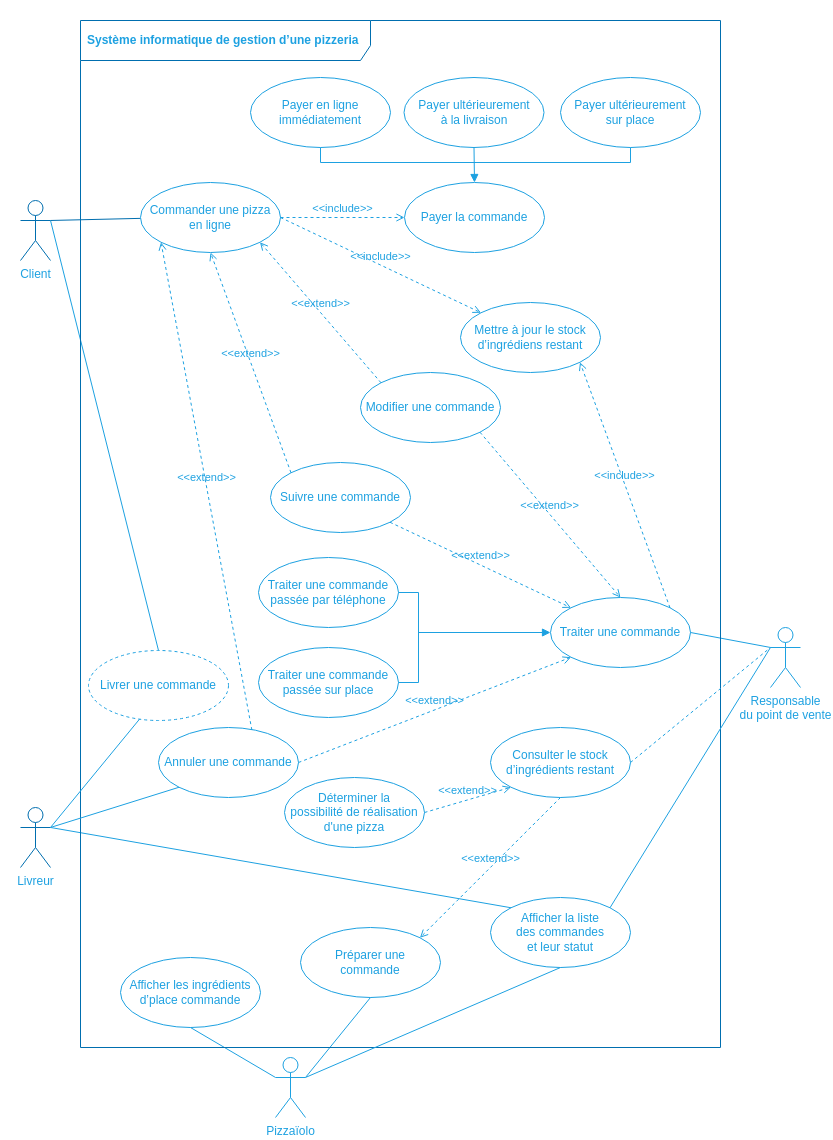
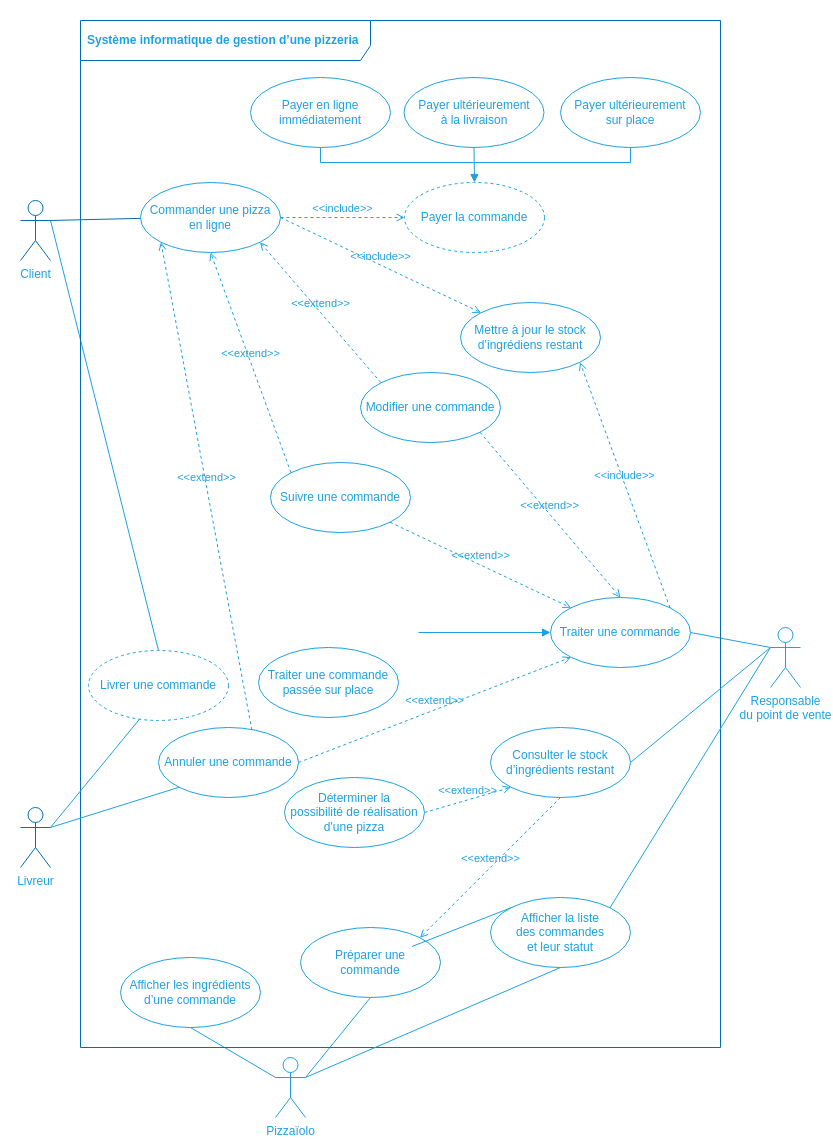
node "Payer la commande": style solid -> dashed
node "Traiter une commande passée par téléphone": removed
edge "Traiter une commande passée par téléphone" -- "Traiter une commande passée sur place": removed
edge "Responsable du point de vente" -- "Consulter le stock d’ingrédients restant": style dashed -> solid
edge "Livreur" -- "Afficher la liste des commandes et leur statut": now "Préparer une commande" -- "Afficher la liste des commandes et leur statut"
node "Afficher les ingrédients d’place commande": label "Afficher les ingrédients d’place commande" -> "Afficher les ingrédients d’une commande"
